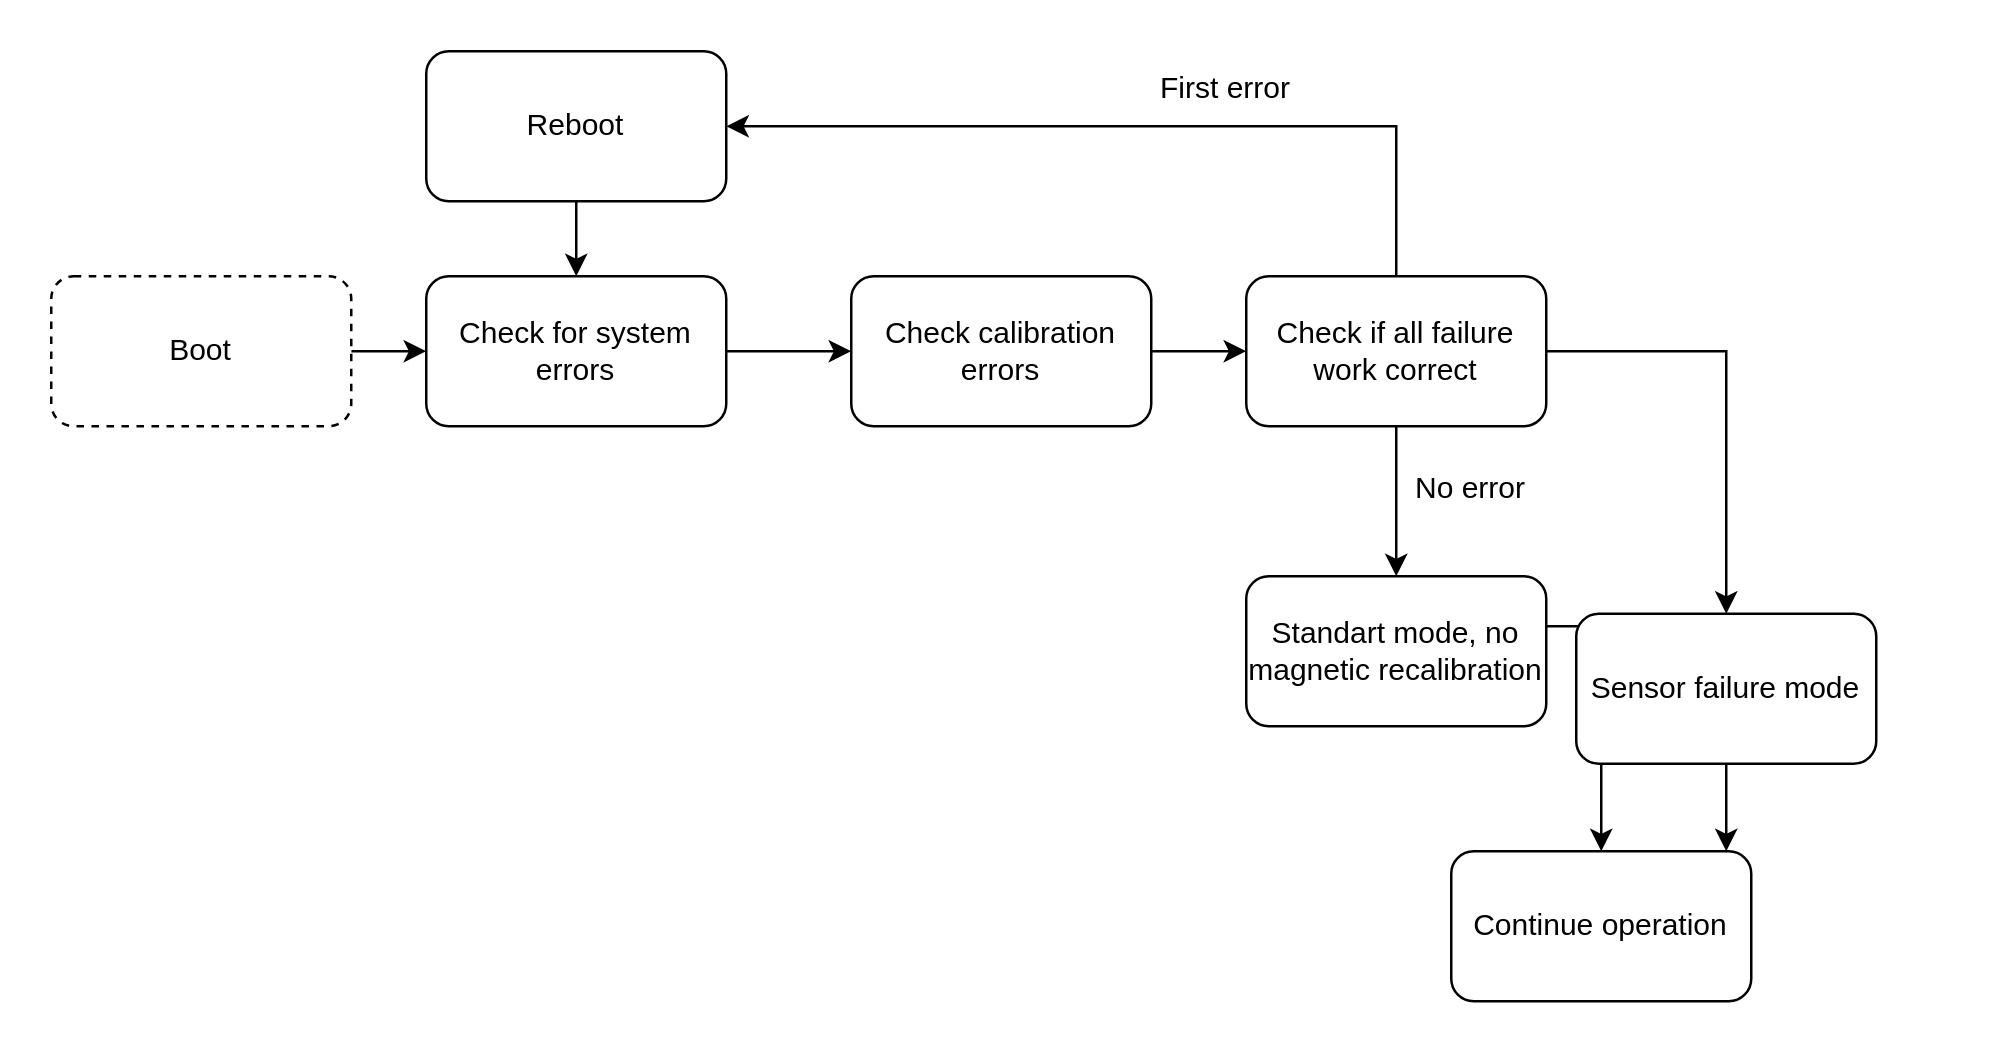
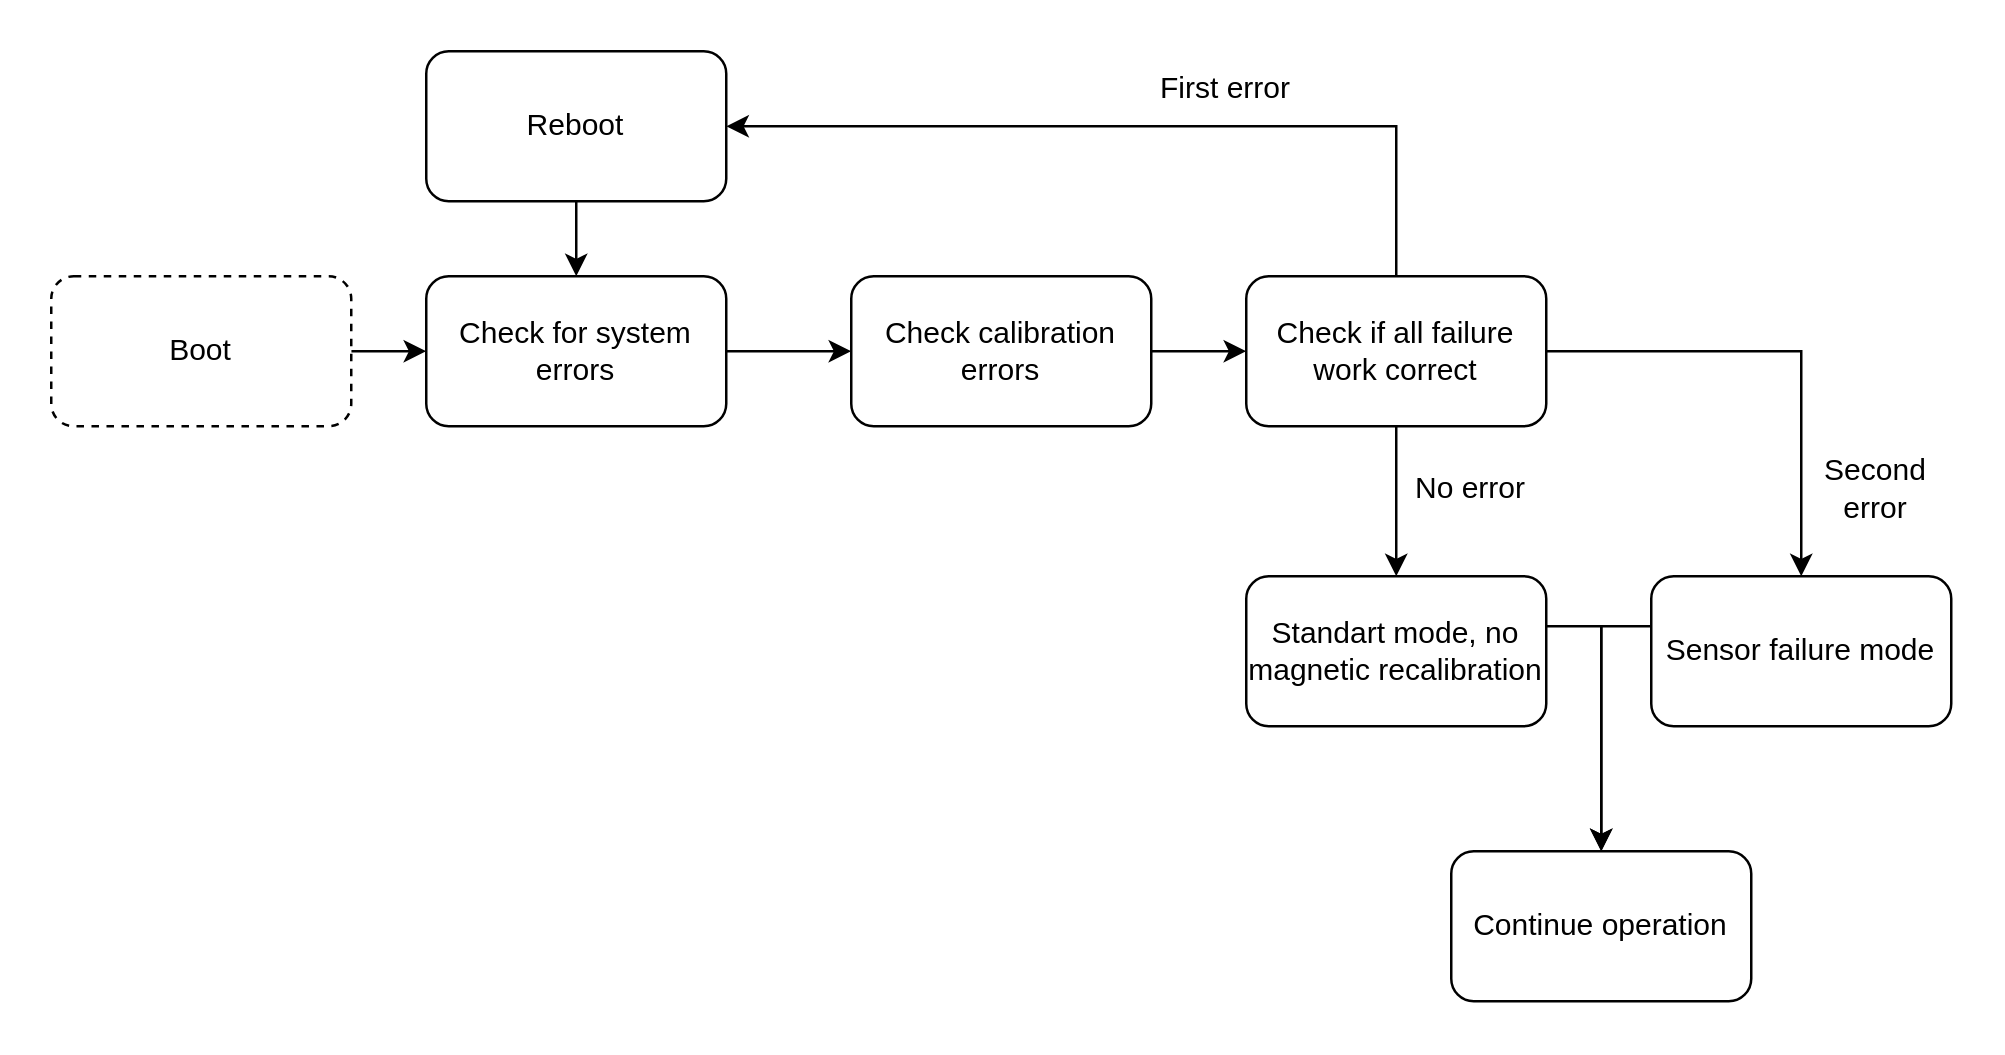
node "Second error": added
node "Sensor failure mode": moved (1726, 689) -> (1801, 651)
